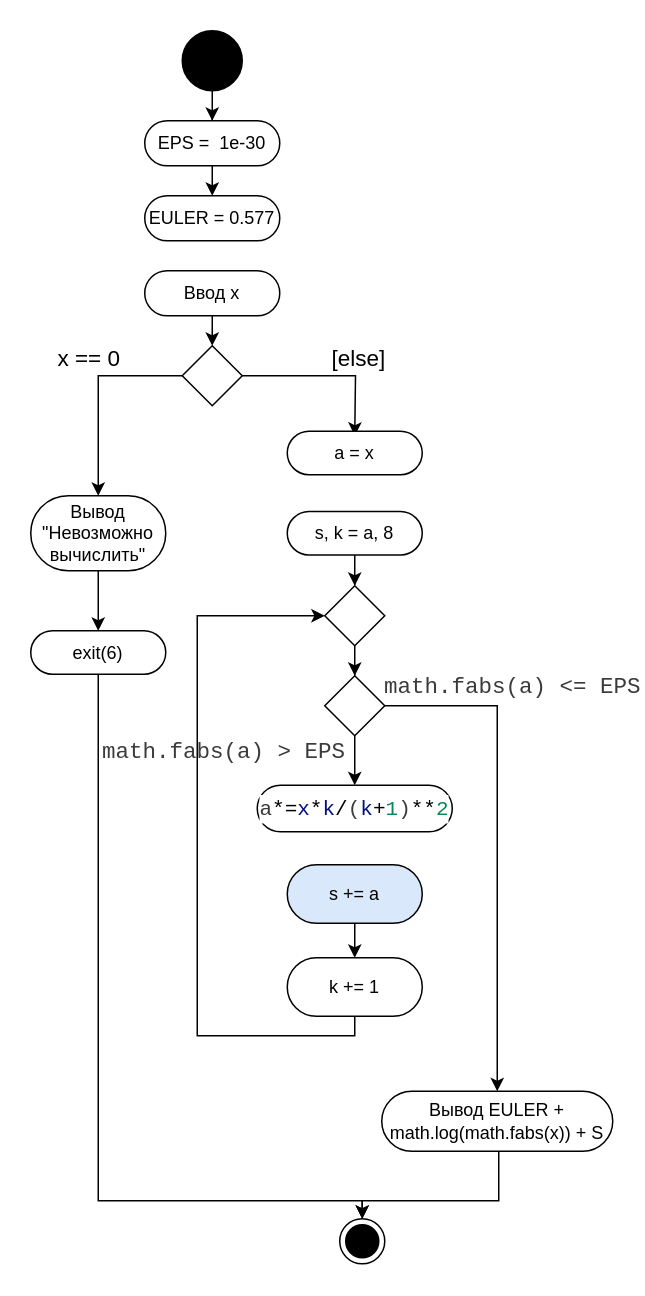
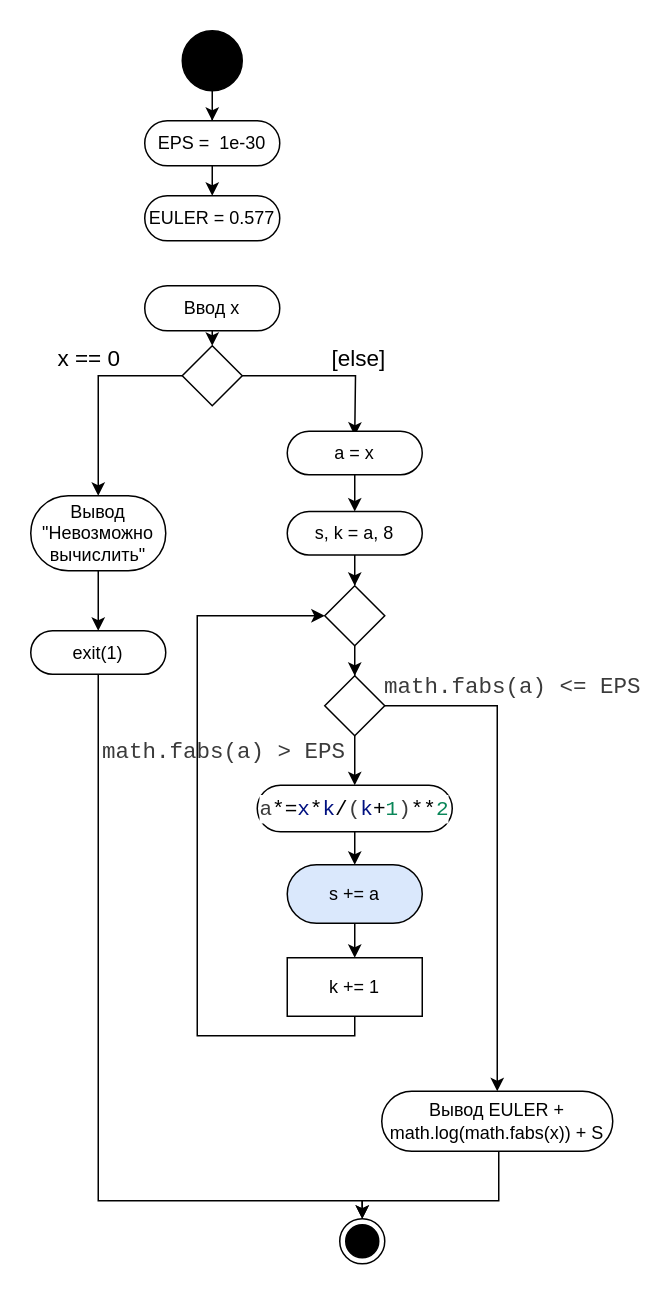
node "Ввод x": moved (212, 293) -> (212, 308)
edge "a = x" -> "s, k = a, 8": added
node "exit(6)": label "exit(6)" -> "exit(1)"
edge "a*=x*k/(k+1)**2" -> "s += a": added
node "k += 1": shape rounded rectangle -> rectangle
